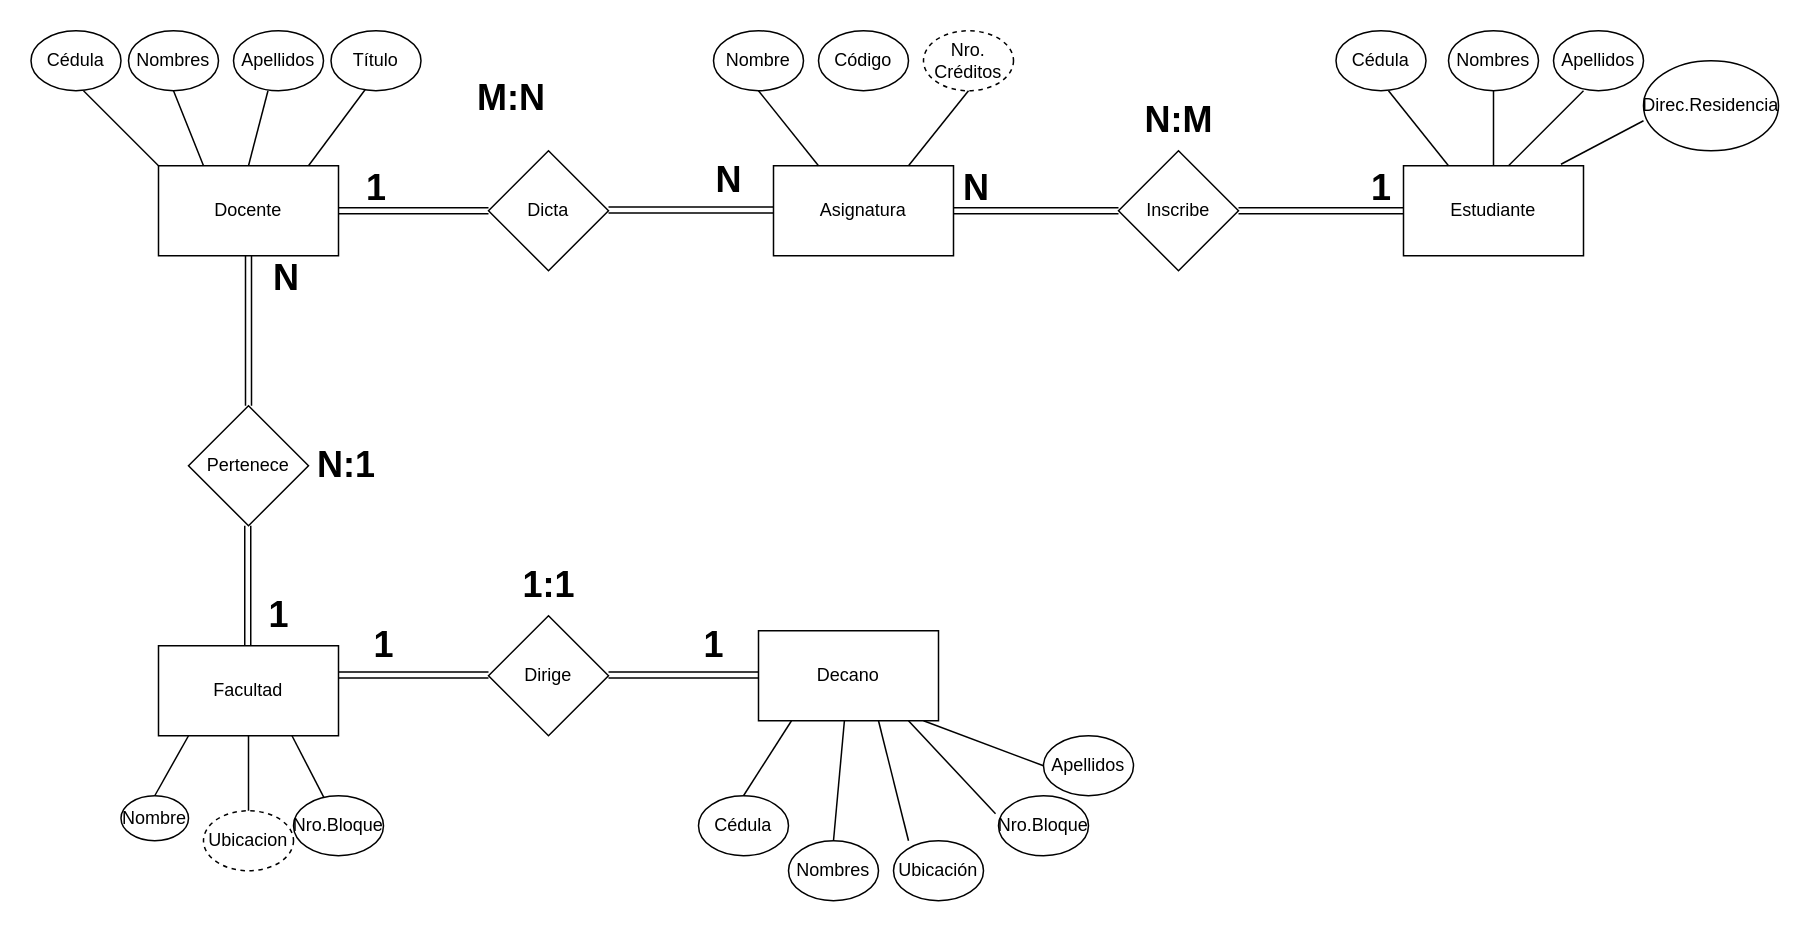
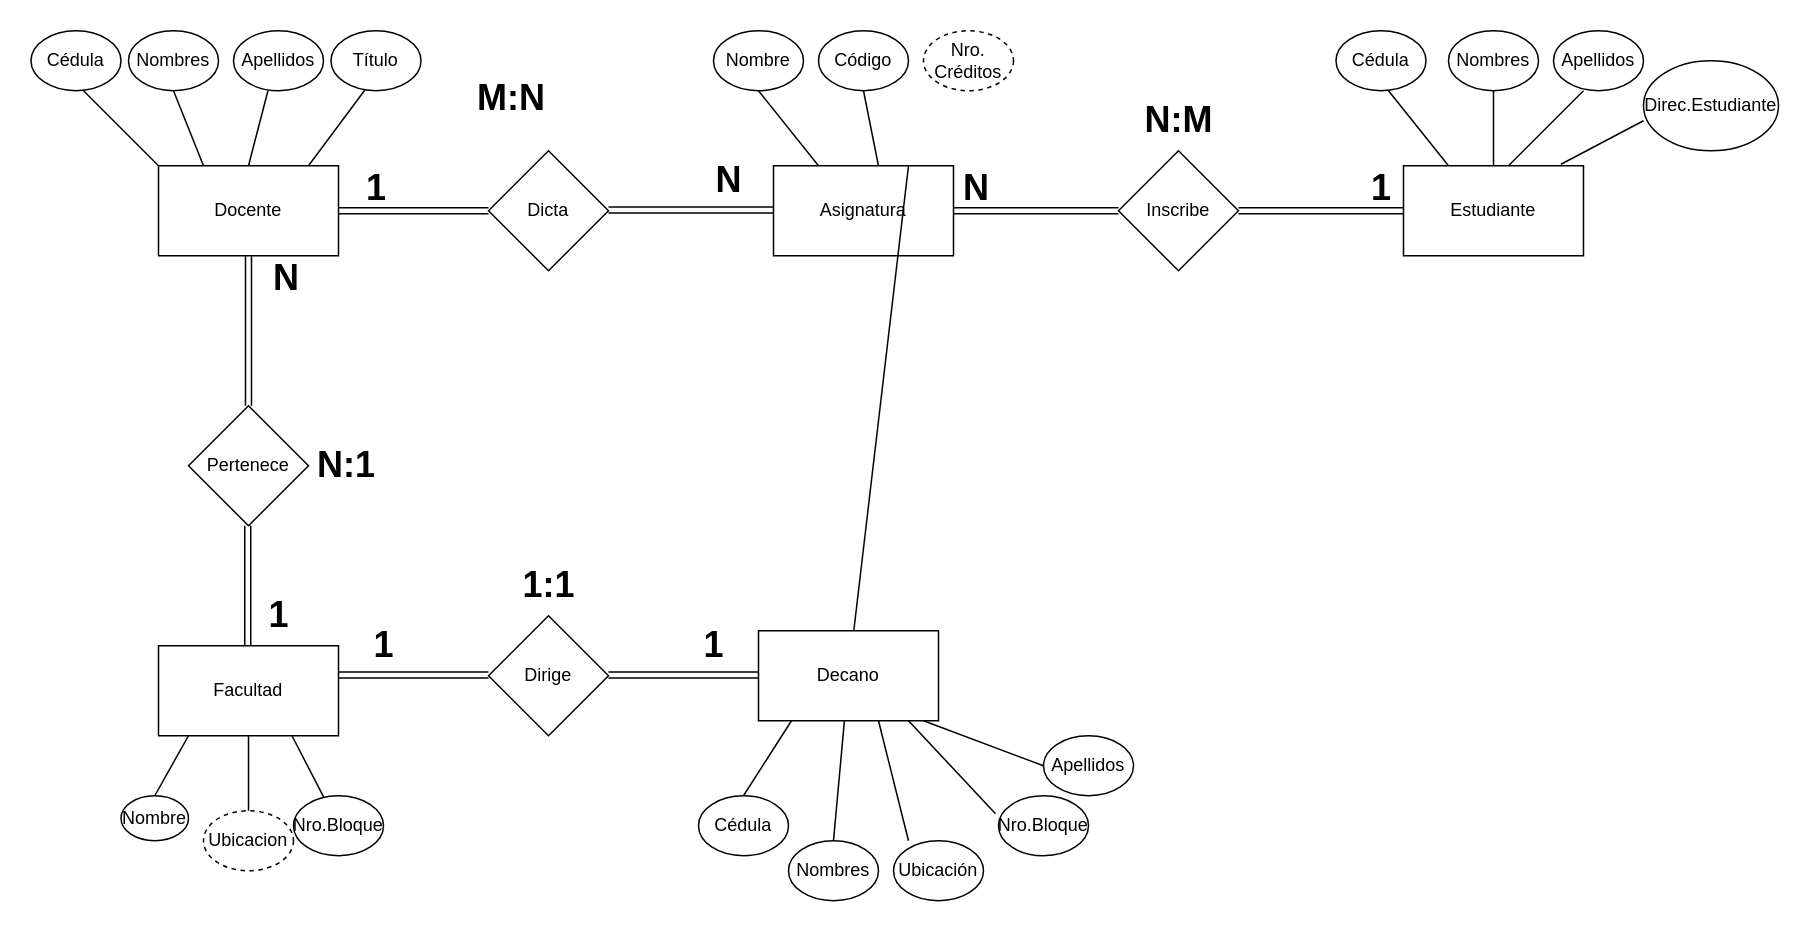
node "Direc.Residencia": label "Direc.Residencia" -> "Direc.Estudiante"
edge "Código" -- "Asignatura": added
edge "Nro. Créditos" -- "Asignatura": now "Decano" -- "Asignatura"
